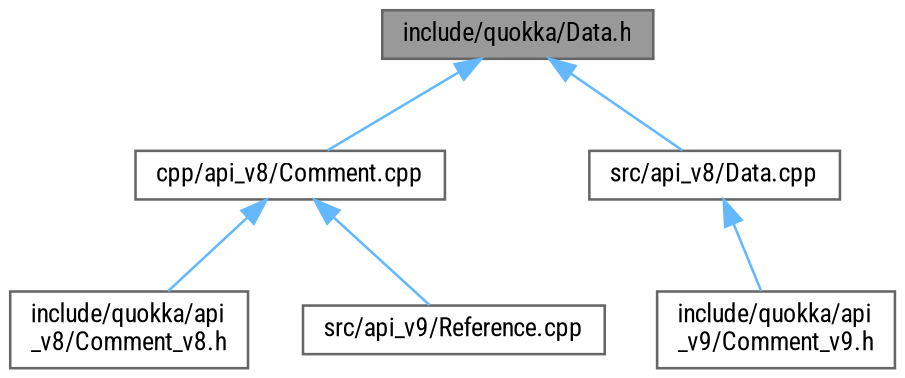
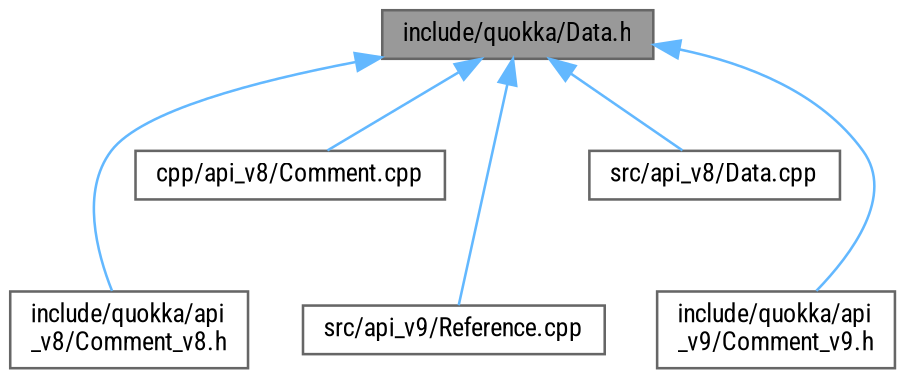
edge "include/quokka/api _v8/Comment_v8.h" -> "cpp/api_v8/Comment.cpp": now "include/quokka/api _v8/Comment_v8.h" -> "include/quokka/Data.h"
edge "include/quokka/api _v9/Comment_v9.h" -> "src/api_v8/Data.cpp": now "include/quokka/api _v9/Comment_v9.h" -> "include/quokka/Data.h"
edge "src/api_v9/Reference.cpp" -> "cpp/api_v8/Comment.cpp": now "src/api_v9/Reference.cpp" -> "include/quokka/Data.h"
